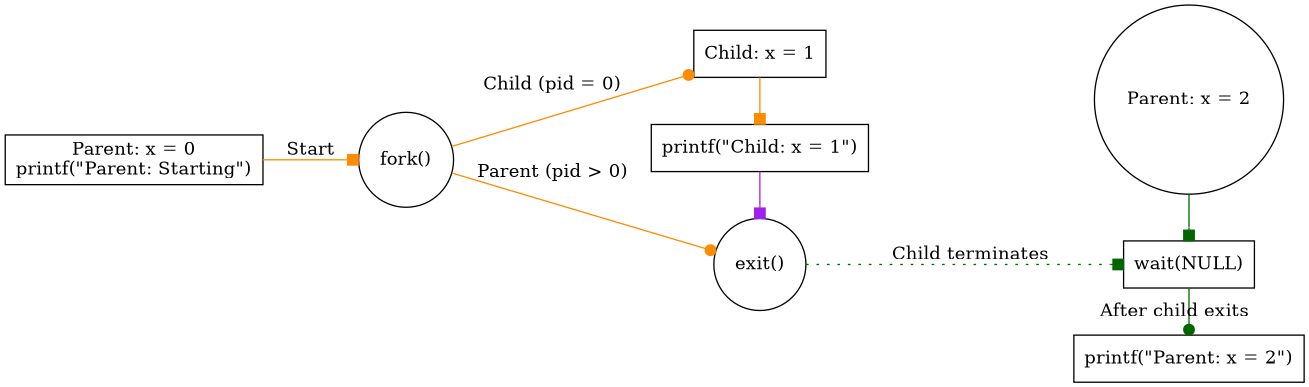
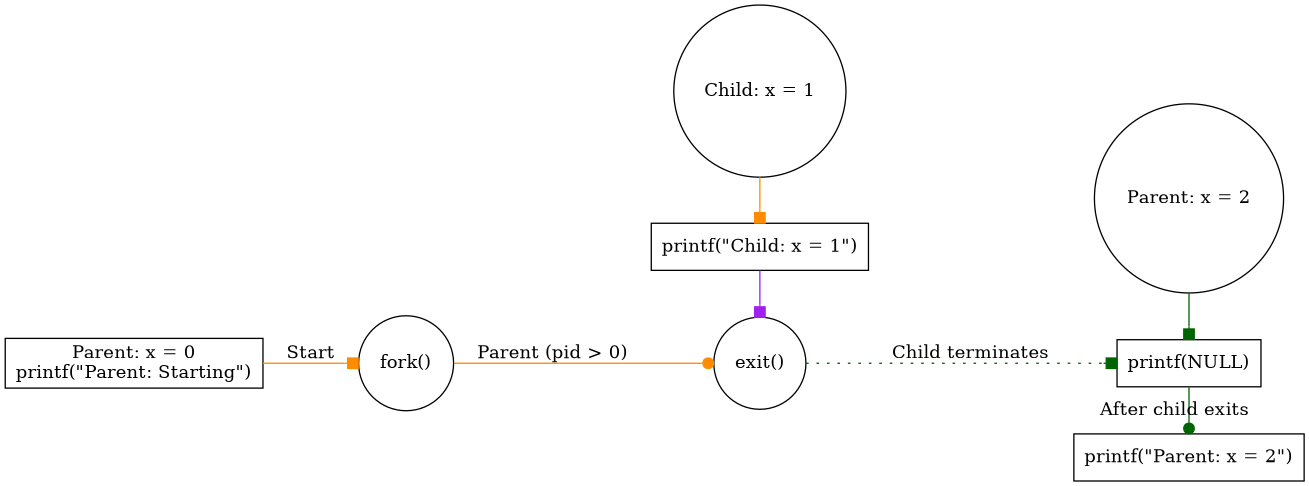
node "Child: x = 1": shape box -> circle
edge "fork()" -> "Child: x = 1": removed, label "Child (pid = 0)"
node "wait(NULL)": label "wait(NULL)" -> "printf(NULL)"
